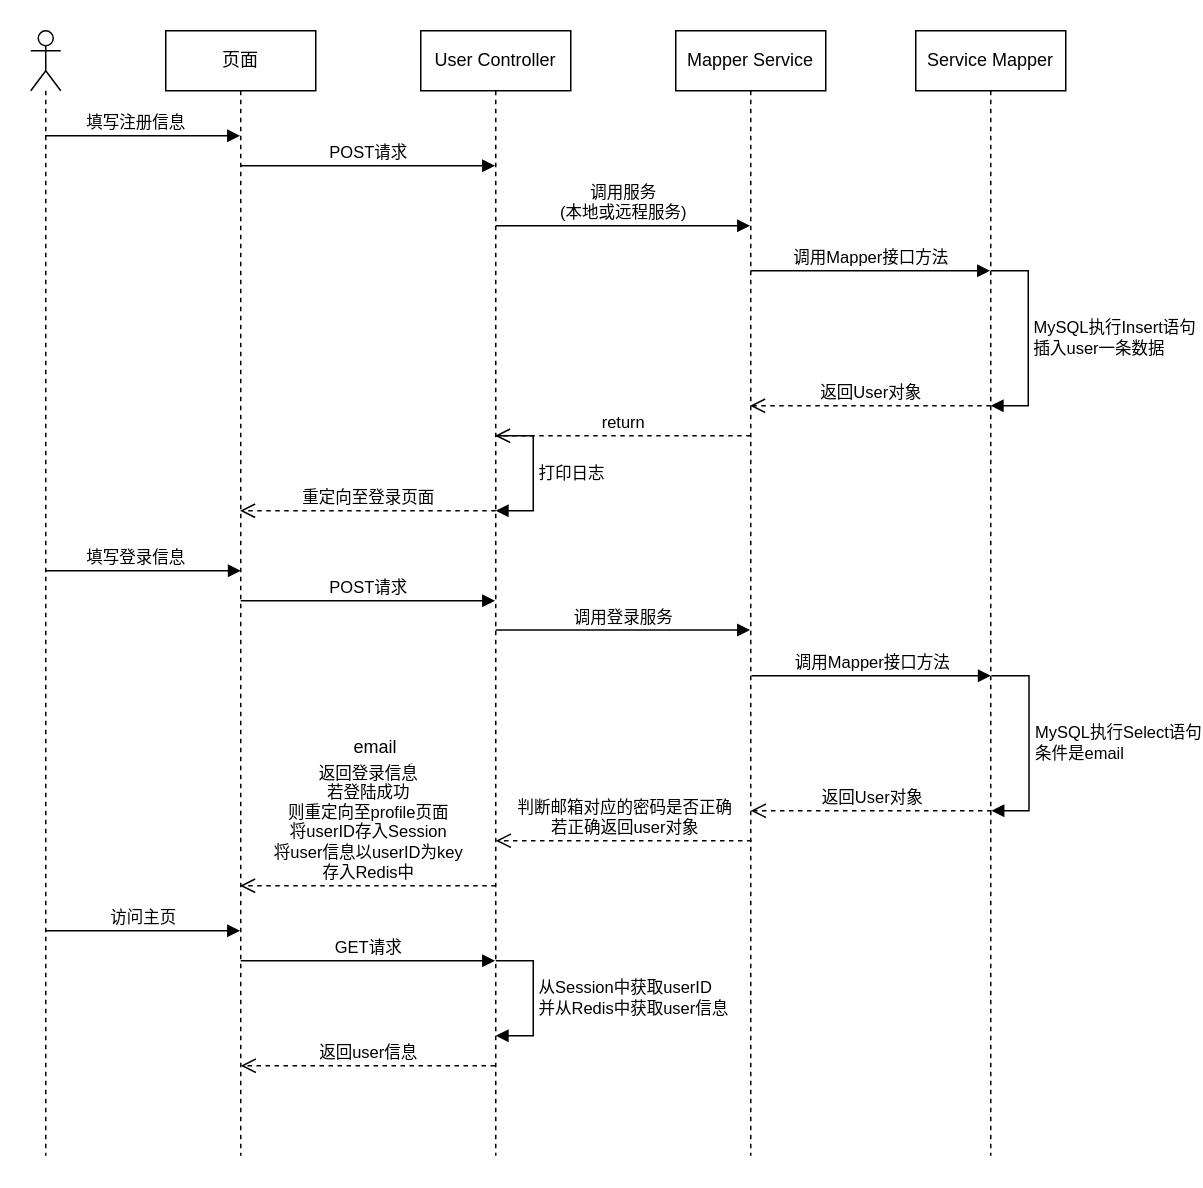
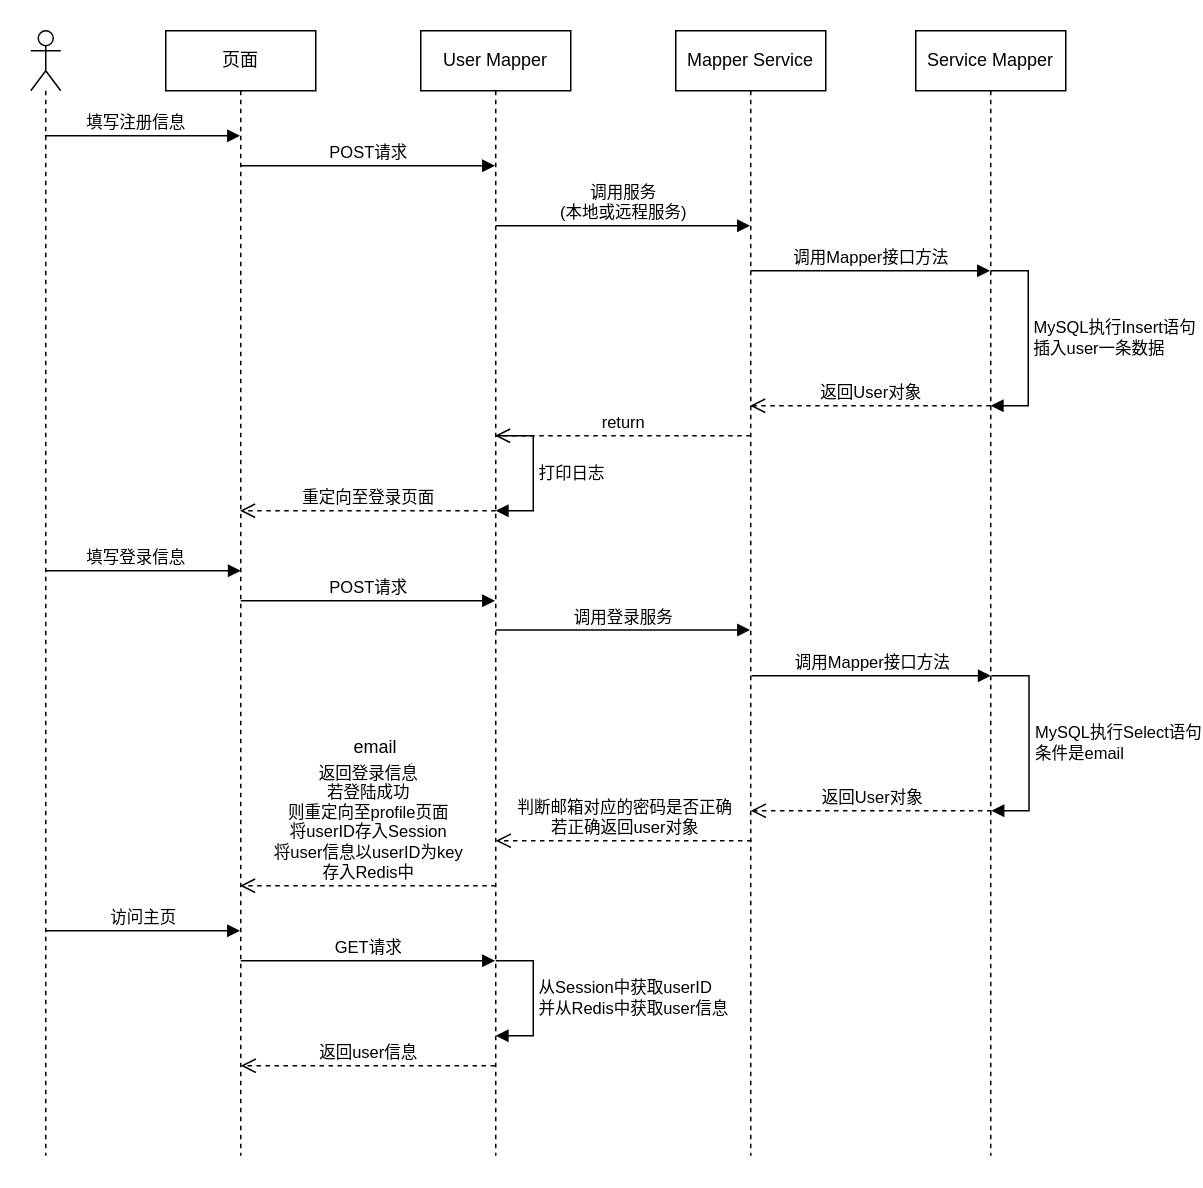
node "User Controller": label "User Controller" -> "User Mapper"
